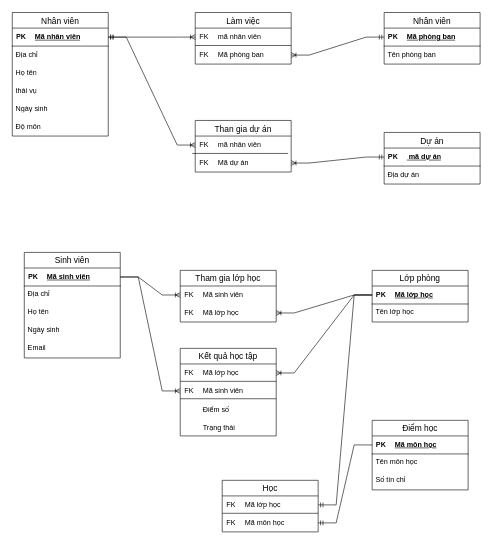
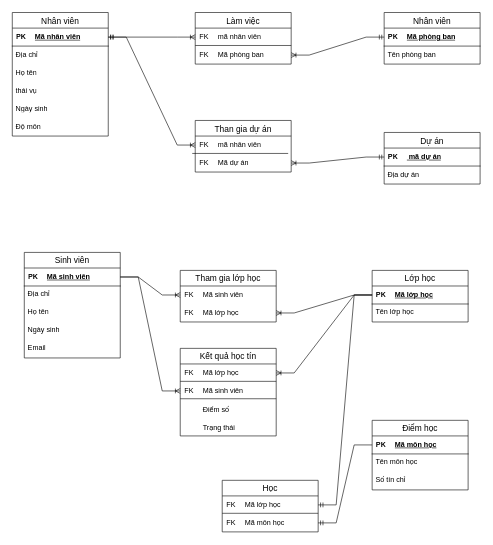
node "Lớp phòng": label "Lớp phòng" -> "Lớp học"
node "Kết quả học tập": label "Kết quả học tập" -> "Kết quả học tín"
